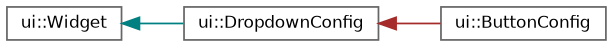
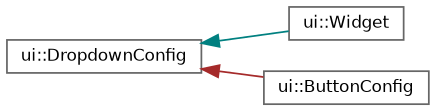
edge "ui::DropdownConfig" -> "ui::Widget": reversed
